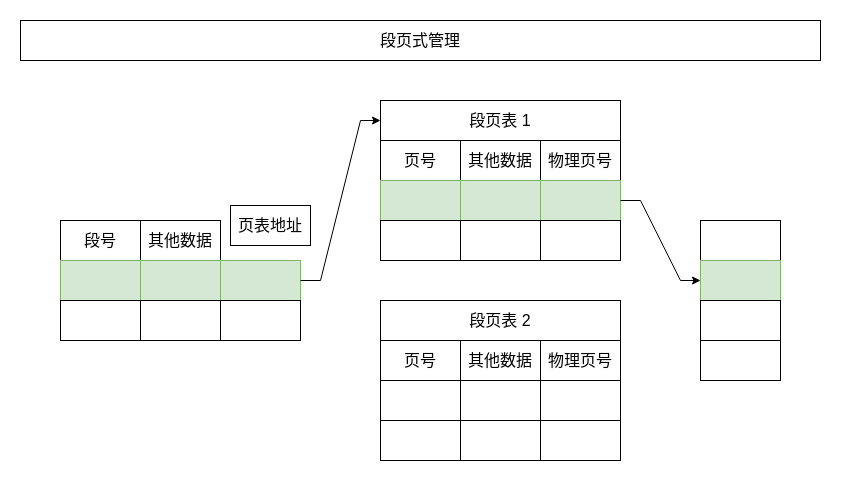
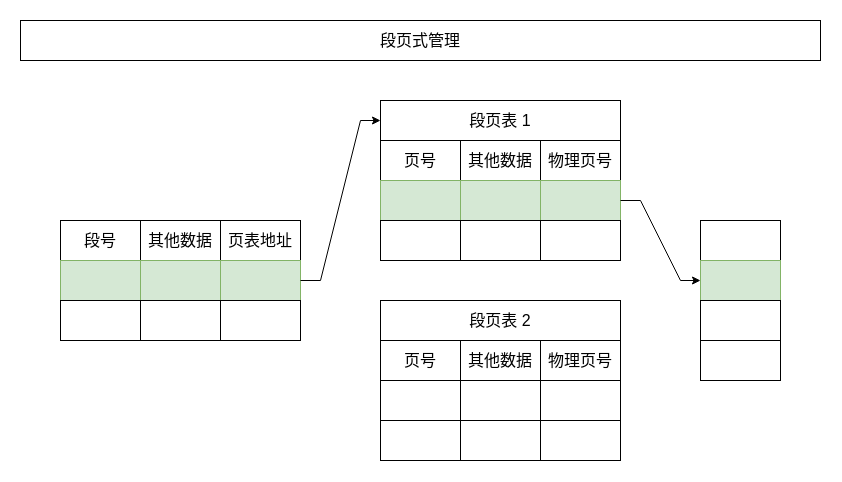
node "页表地址": moved (271, 226) -> (261, 241)
